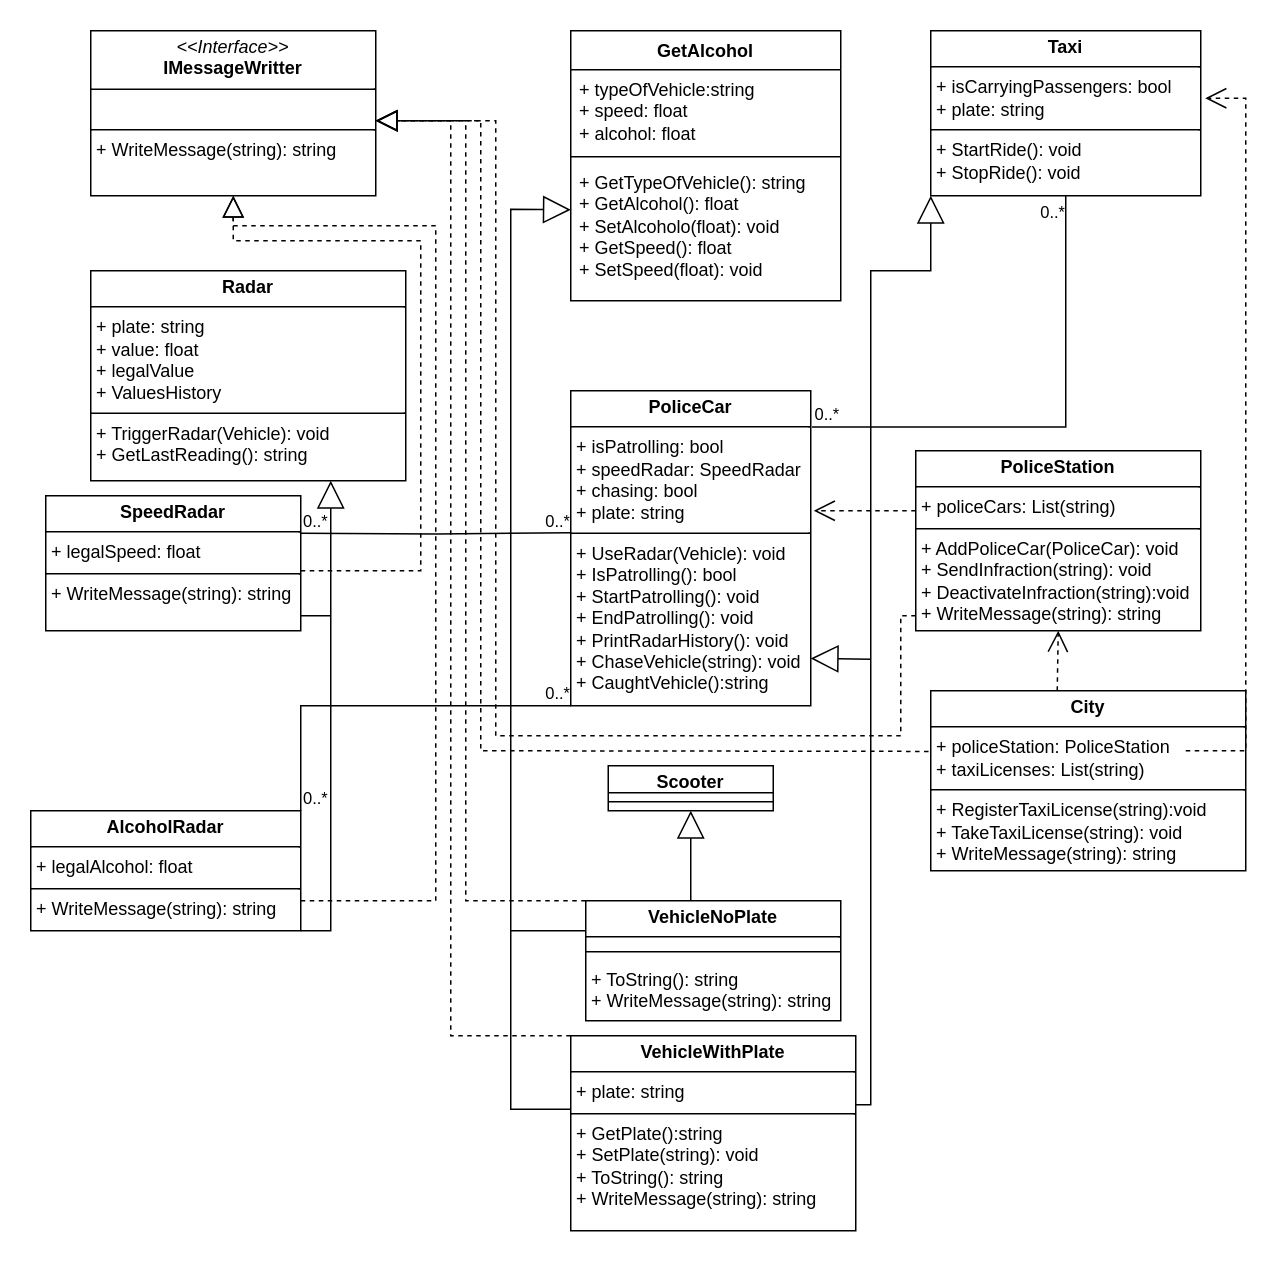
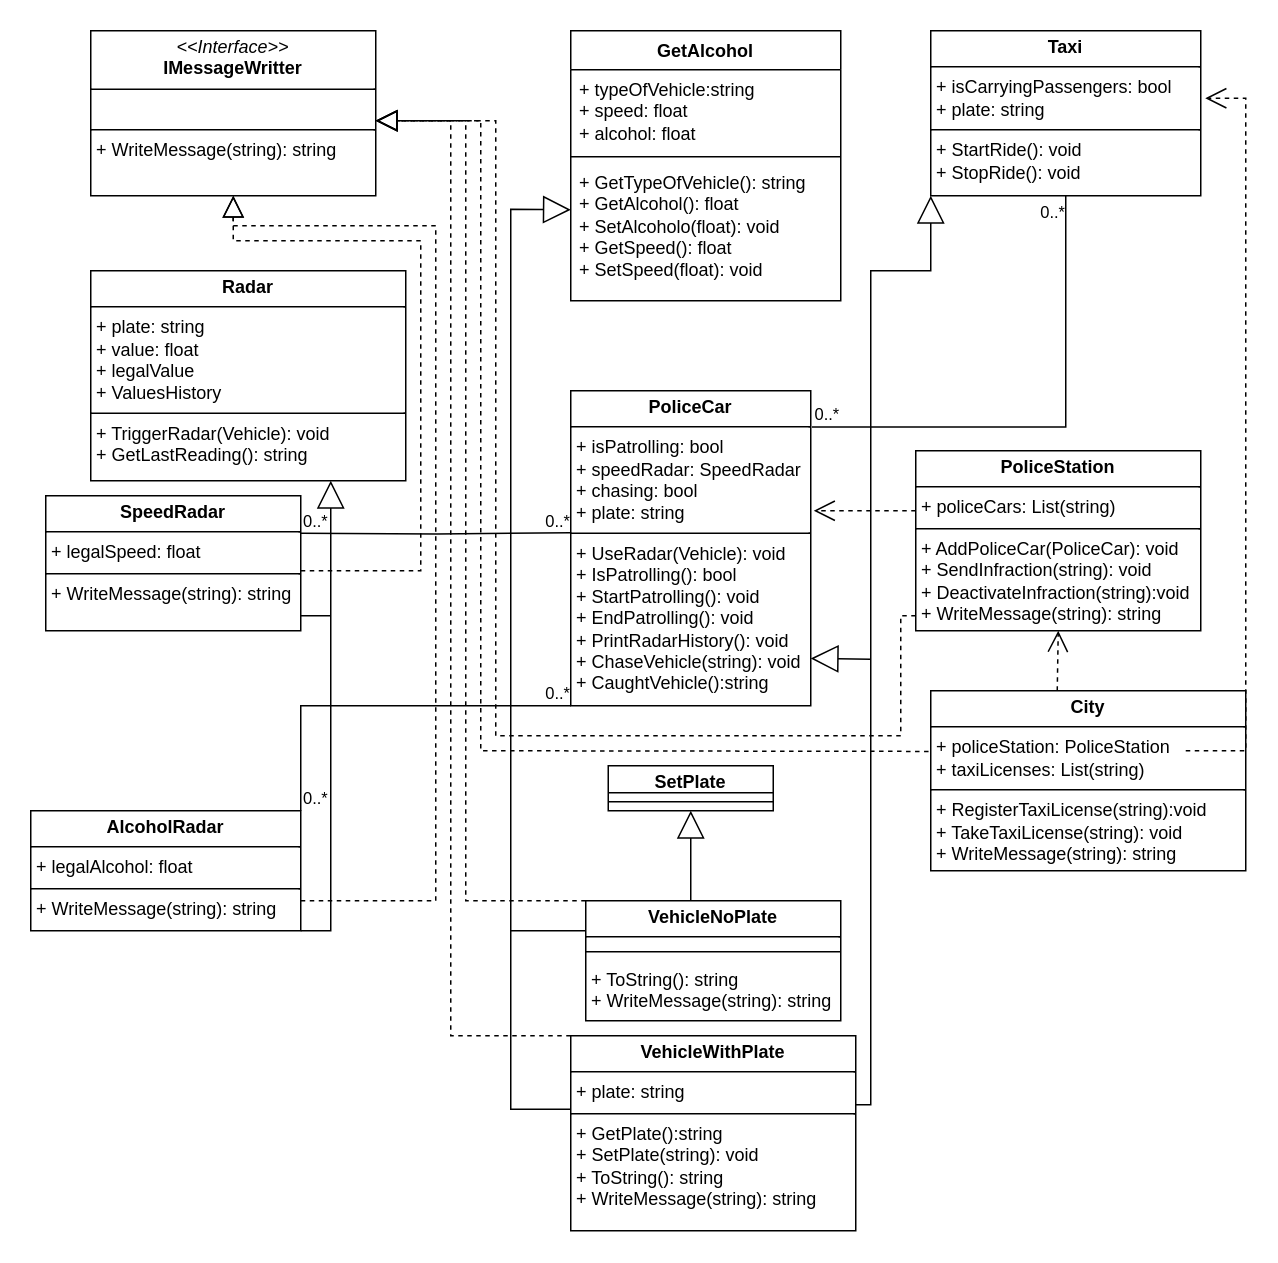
node "Scooter": label "Scooter" -> "SetPlate"
